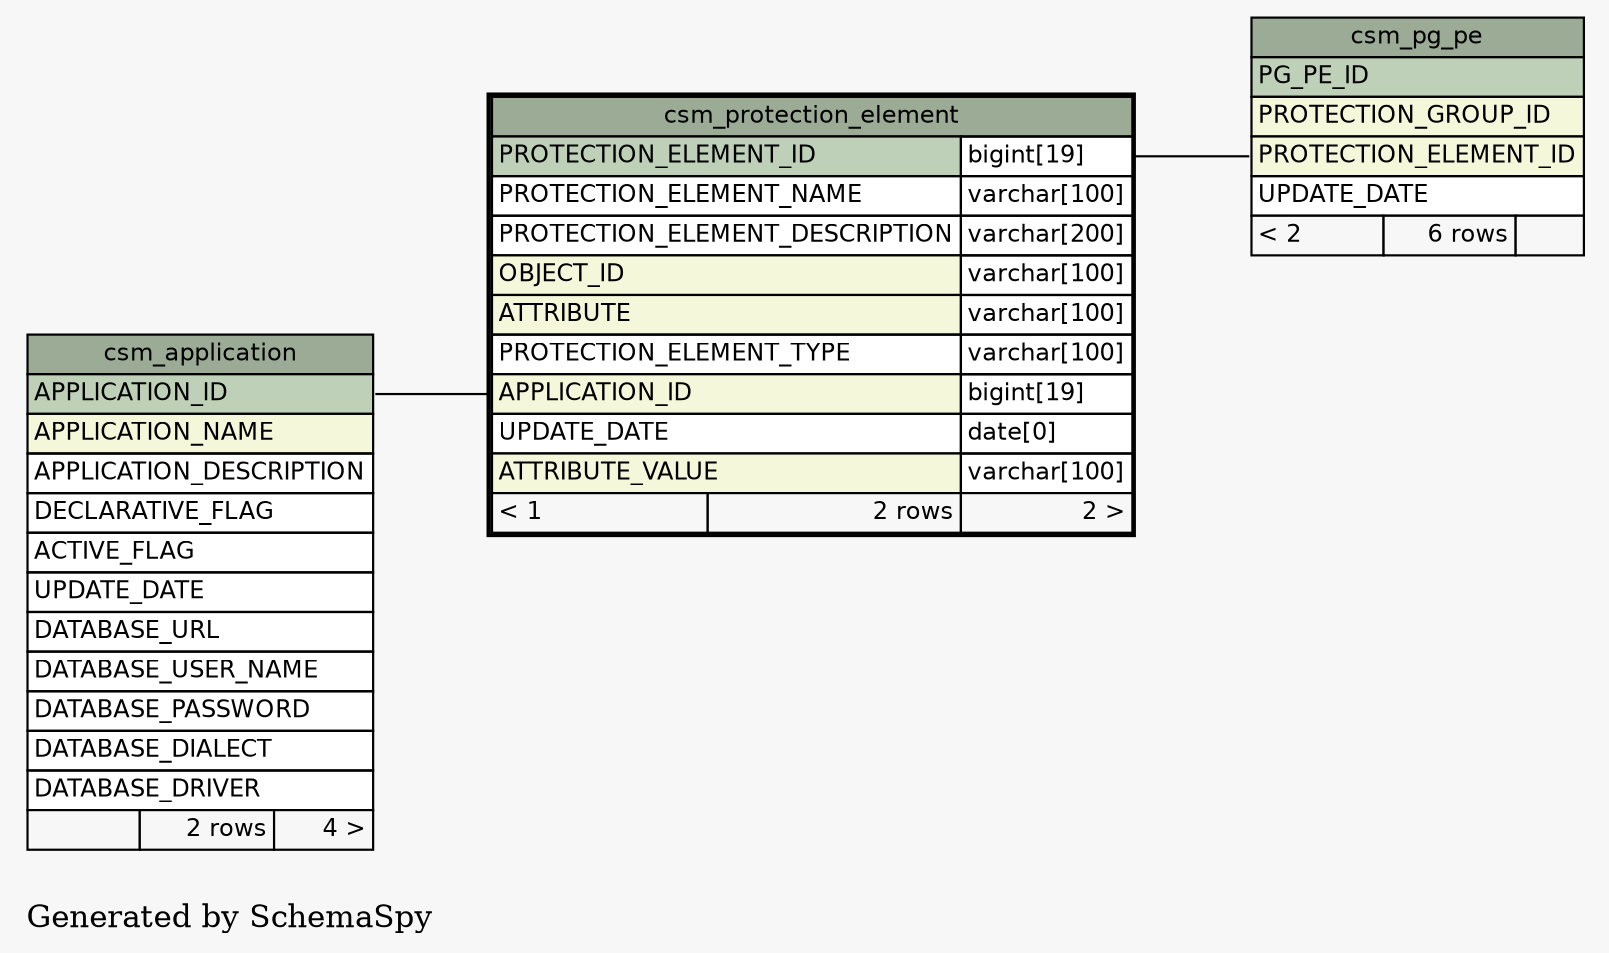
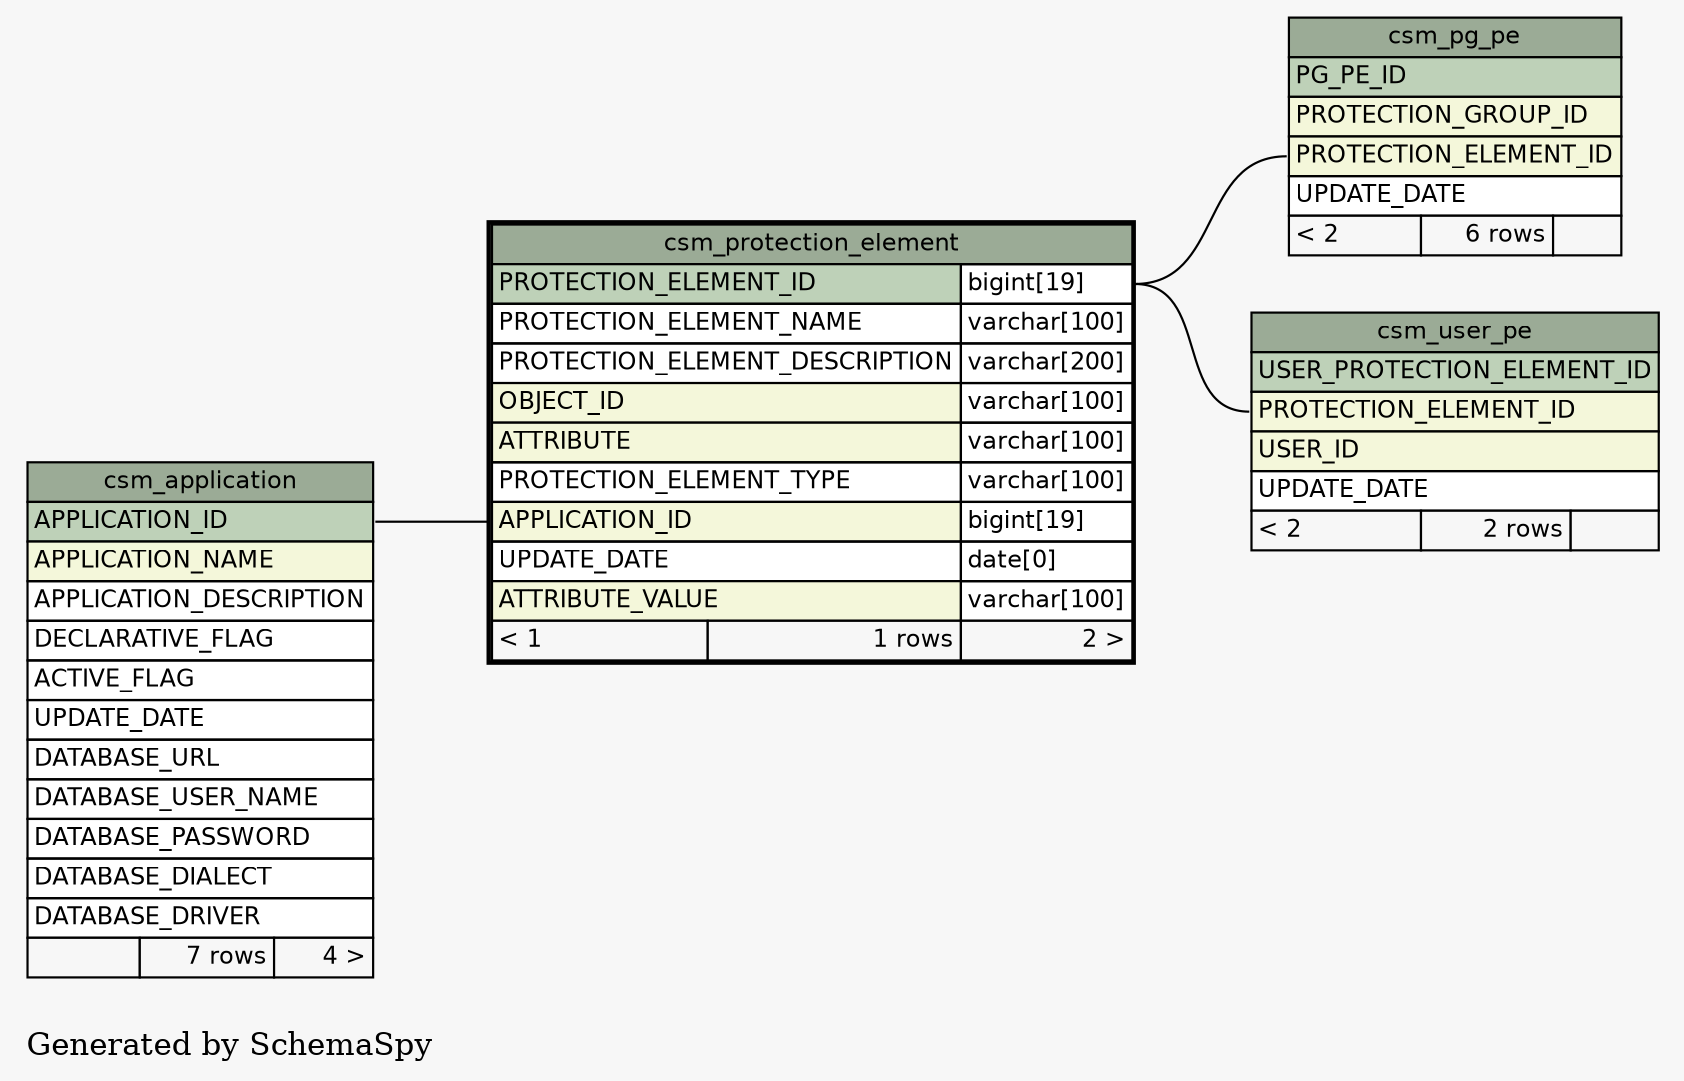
node "csm_user_pe": added
node "csm_protection_element": text "2 rows" -> "1 rows"
node "csm_application": text "2 rows" -> "7 rows"
